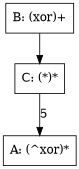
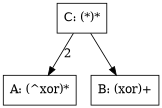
edge "B: (xor)+" -> "C: (*)*": reversed
edge "C: (*)*" -> "A: (^xor)*": label "5" -> "2"
